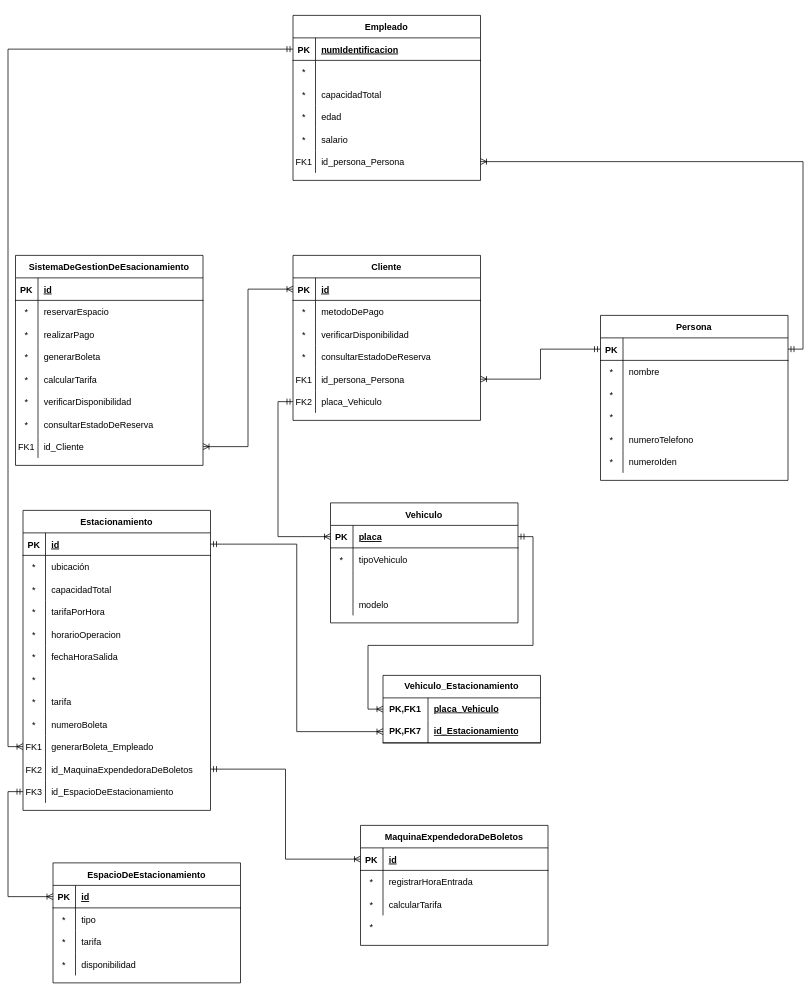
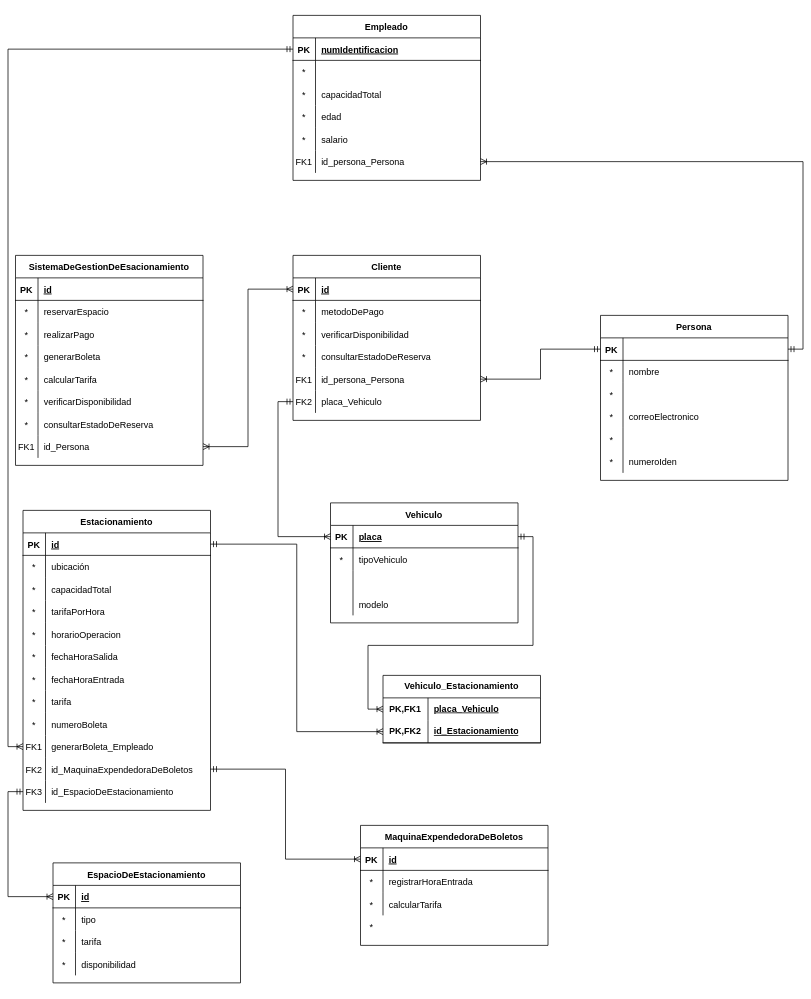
node "correoElectronico": added
node "numeroTelefono": removed
node "id_Cliente": label "id_Cliente" -> "id_Persona"
node "fechaHoraEntrada": added
node "PK,FK7": label "PK,FK7" -> "PK,FK2"
